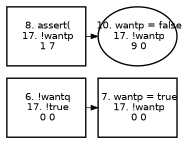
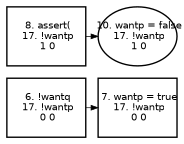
node "8. assert( 17. !wantp 1 7": label "8. assert( 17. !wantp 1 7" -> "8. assert( 17. !wantp 1 0"
node "10. wantp = false 17. !wantp 9 0": label "10. wantp = false 17. !wantp 9 0" -> "10. wantp = false 17. !wantp 1 0"
node "6. !wantq 17. !true 0 0": label "6. !wantq 17. !true 0 0" -> "6. !wantq 17. !wantp 0 0"
